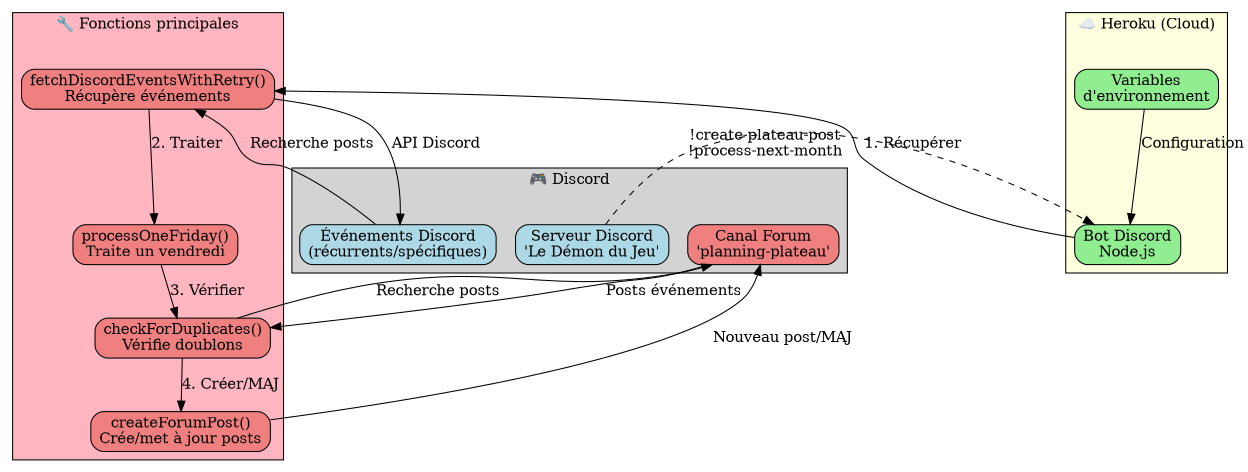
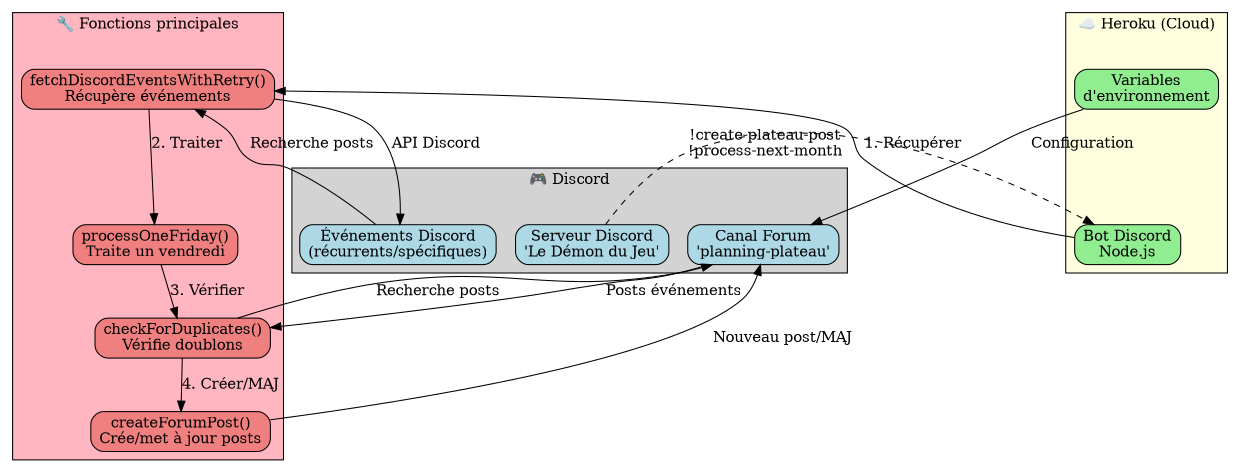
edge "Variables d'environnement" -> "Bot Discord Node.js": now "Variables d'environnement" -> "Canal Forum 'planning-plateau'"
node "Canal Forum 'planning-plateau'": fillcolor lightcoral -> lightblue
